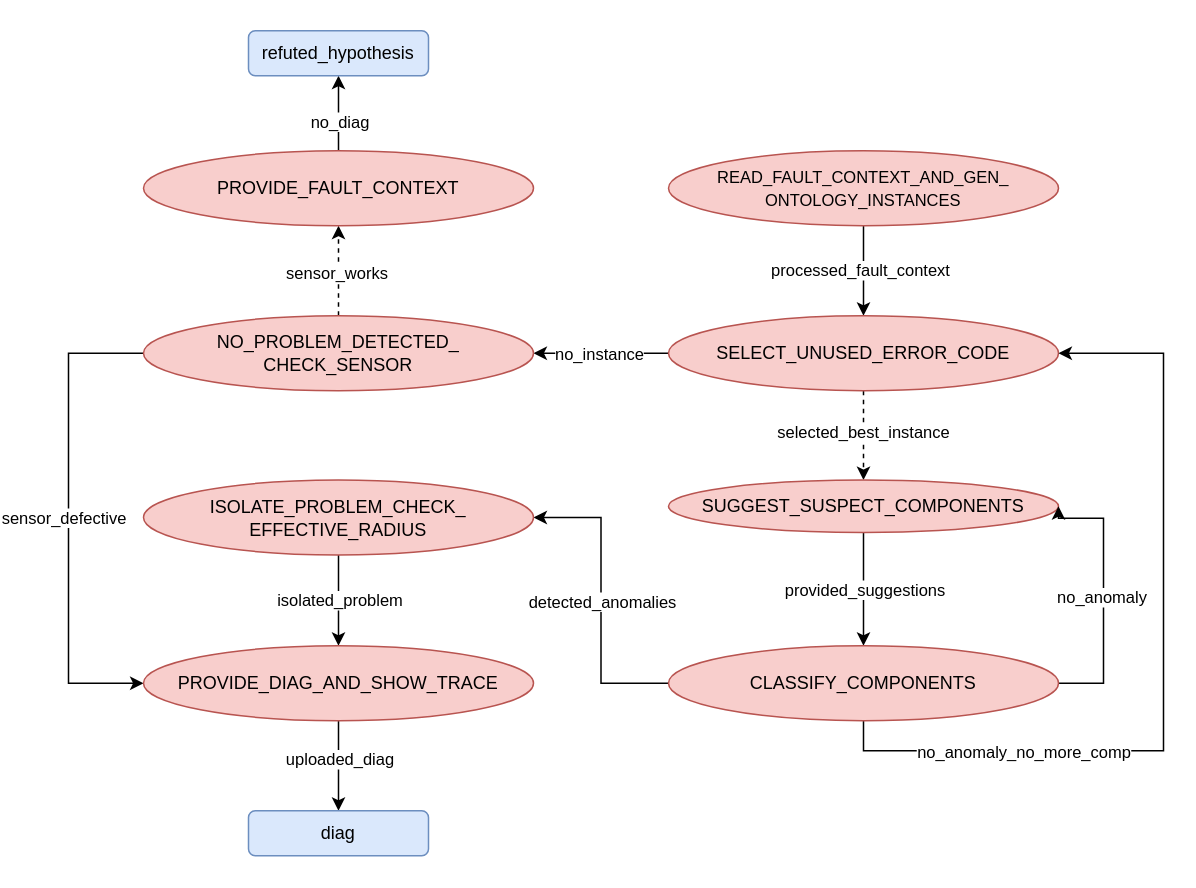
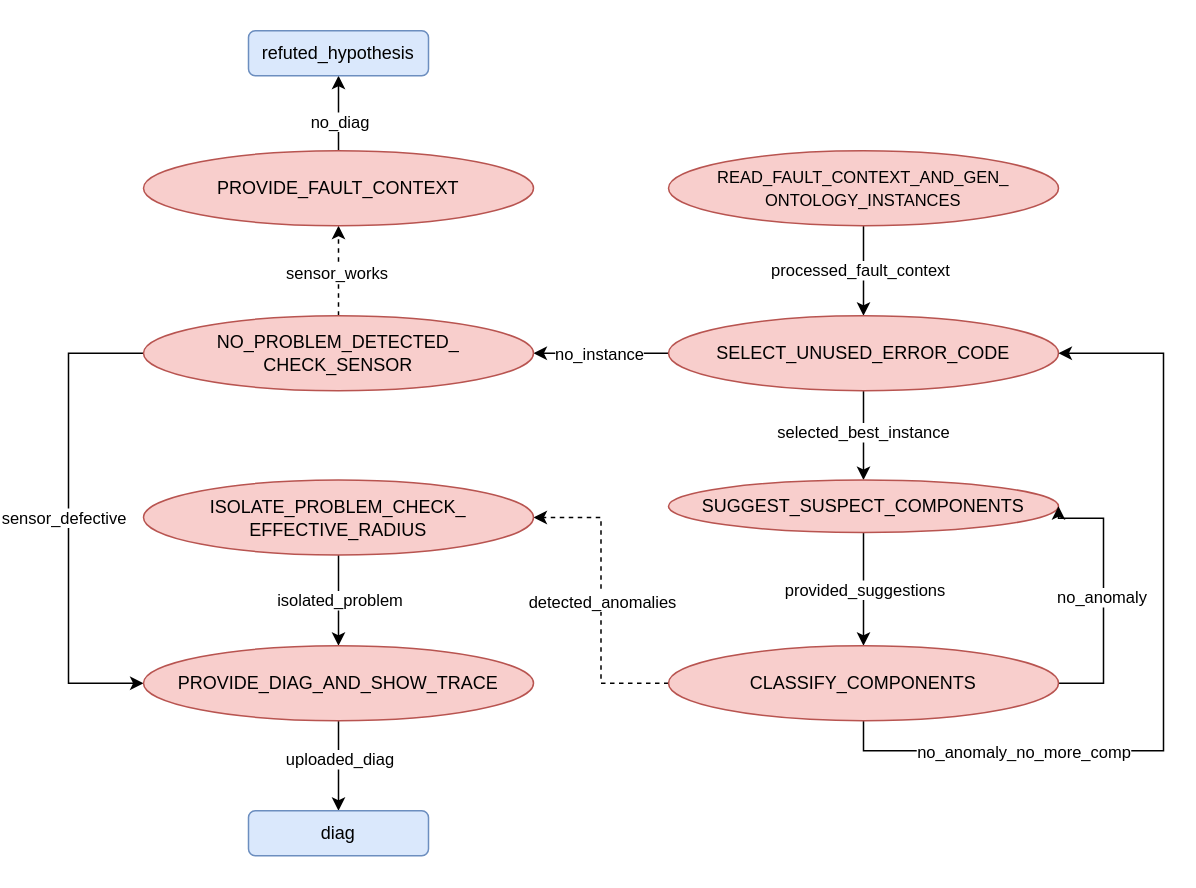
edge "SELECT_UNUSED_ERROR_CODE" -> "SUGGEST_SUSPECT_COMPONENTS": style dashed -> solid
edge "CLASSIFY_COMPONENTS" -> "ISOLATE_PROBLEM_CHECK_ EFFECTIVE_RADIUS": style solid -> dashed
